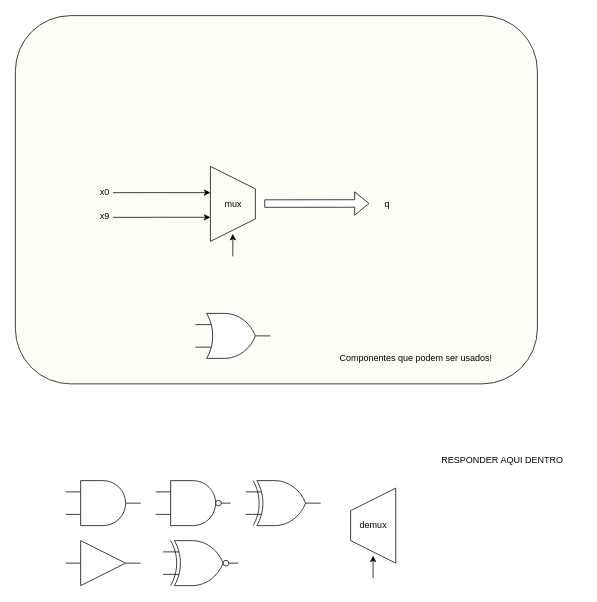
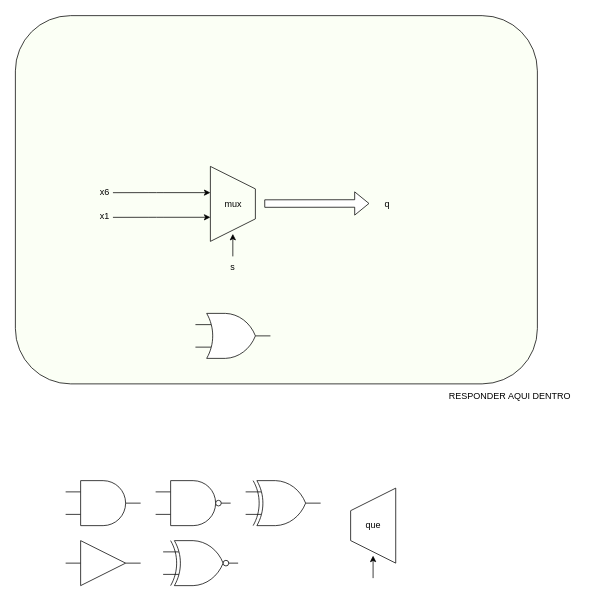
node "x0": label "x0" -> "x6"
node "x9": label "x9" -> "x1"
node "s": added
node "Componentes que podem ser usados!": removed
node "RESPONDER AQUI DENTRO": moved (502, 460) -> (510, 396)
node "demux": label "demux" -> "que"
